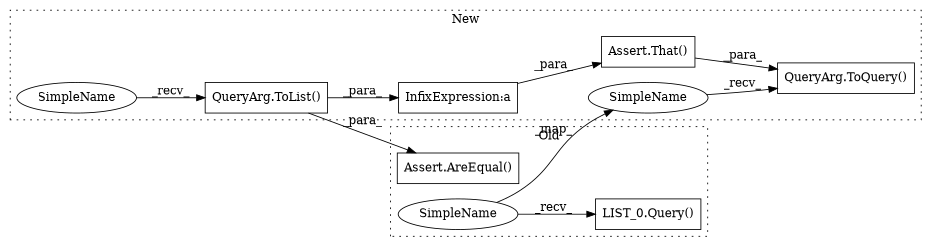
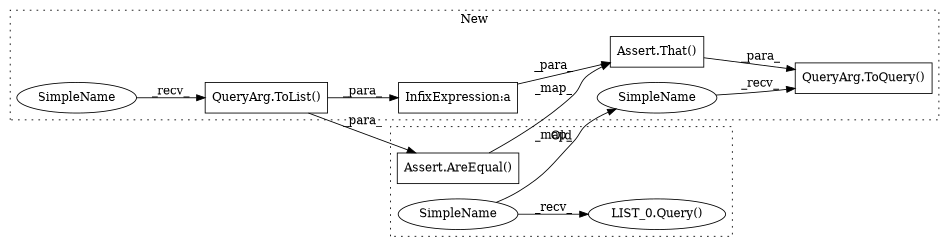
edge "Assert.AreEqual()" -> "Assert.That()": added, label "_map_"
node "LIST_0.Query()": shape box -> ellipse
